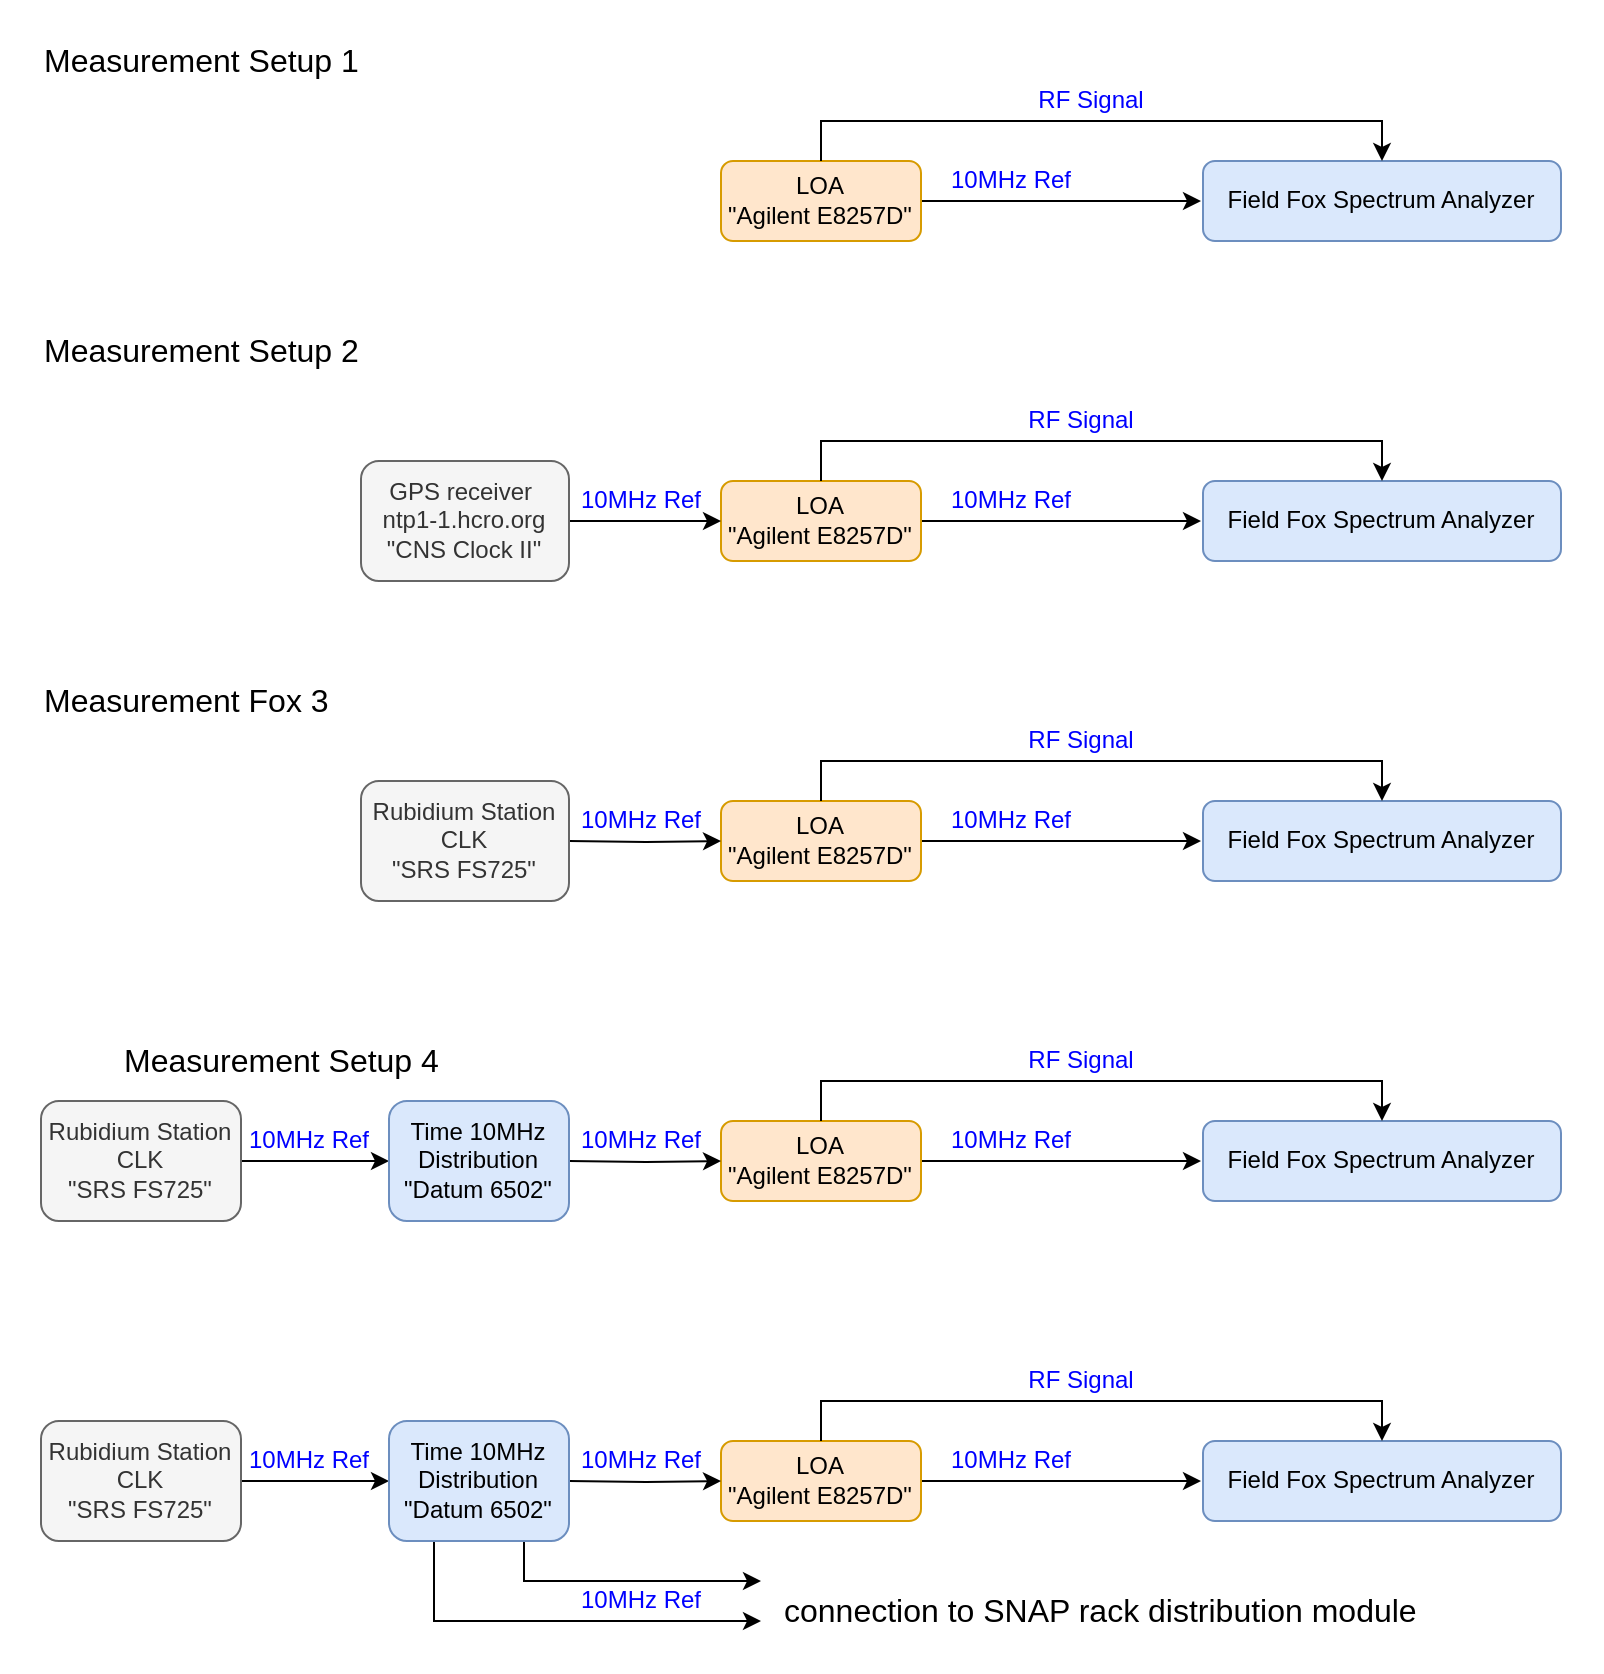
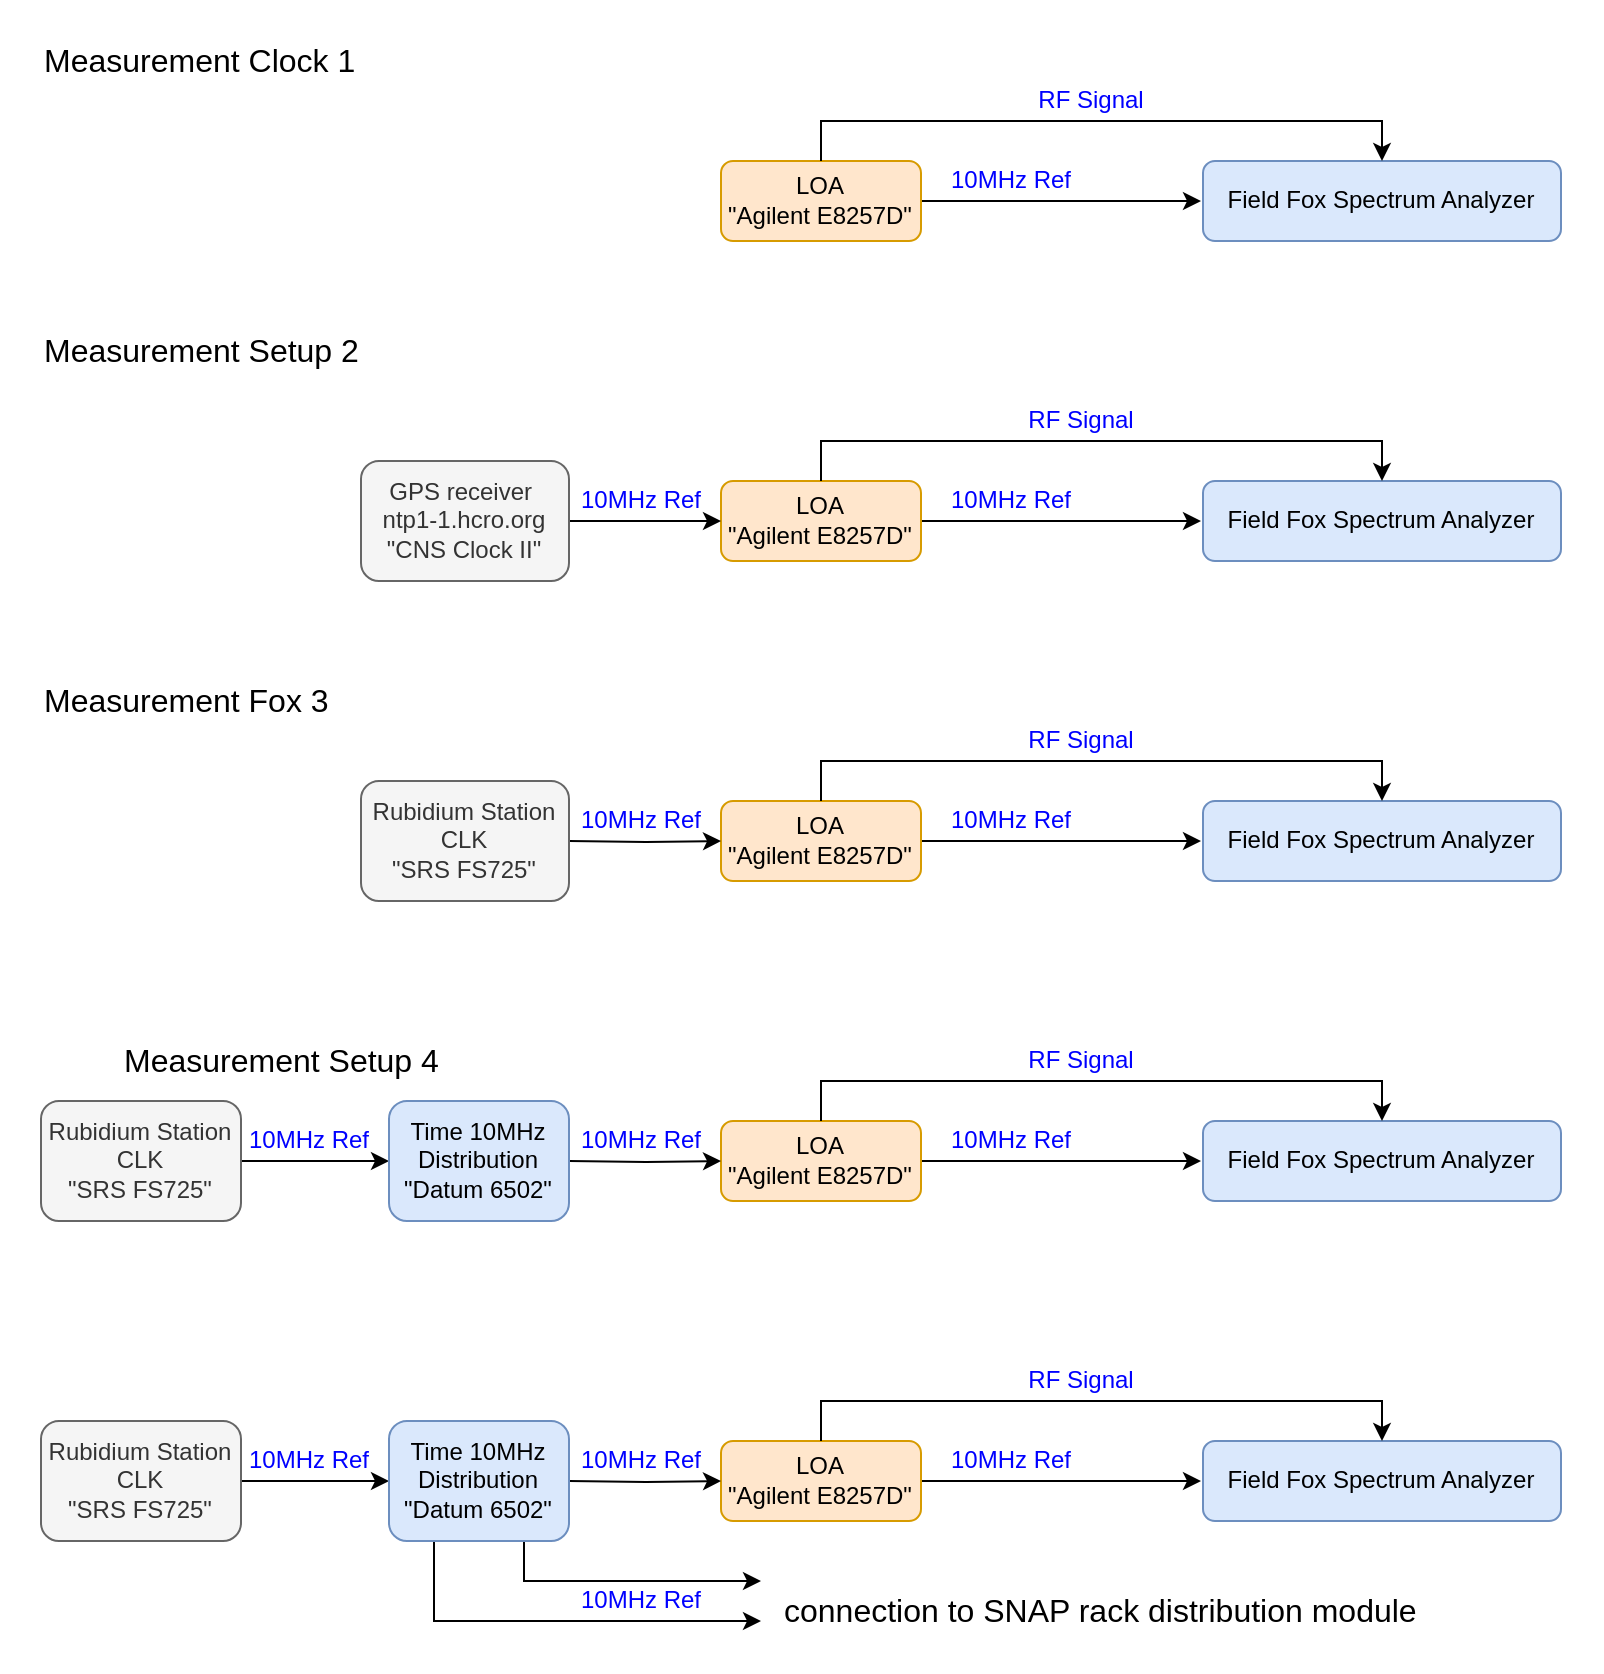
node "Measurement Setup 1": label "Measurement Setup 1" -> "Measurement Clock 1"
